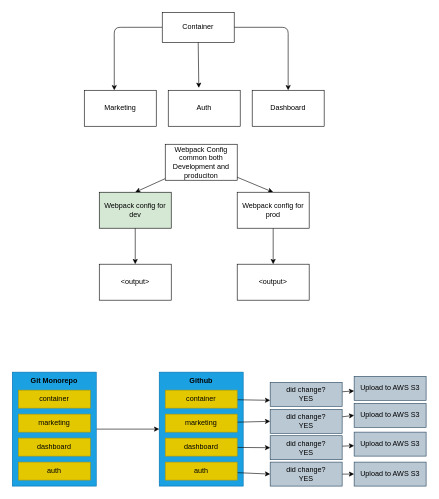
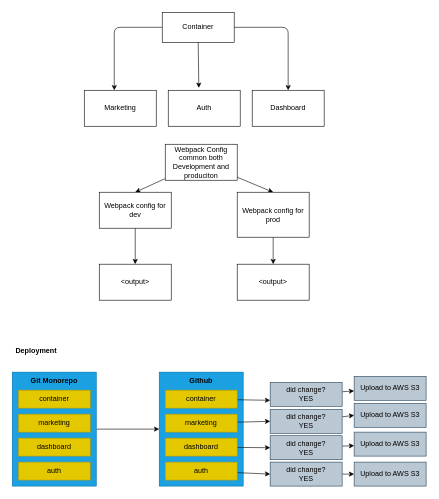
node "Webpack config for dev": fillcolor #d5e8d4 -> #ffffff
node "Webpack config for prod": size 72x36 -> 72x45
node "Deployment": added
